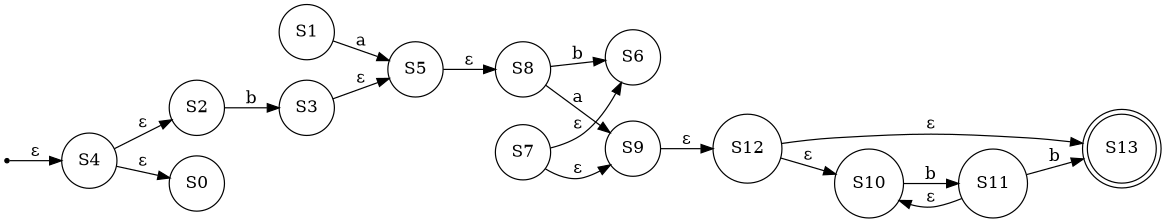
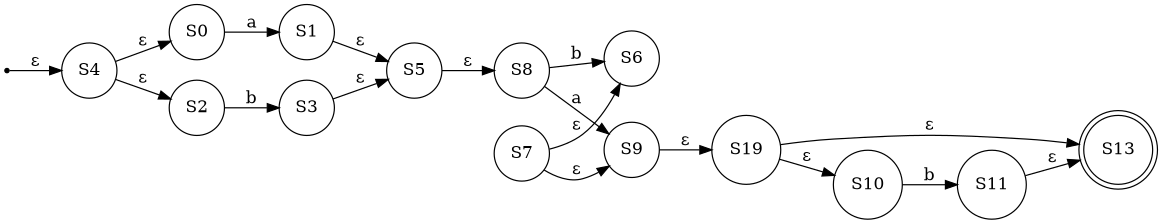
edge "S0" -> "S1": added, label "a"
edge "S1" -> "S5": label "a" -> "ε"
node "S12": label "S12" -> "S19"
edge "S11" -> "S13": label "b" -> "ε"
edge "S11" -> "S10": removed, label "ε"
